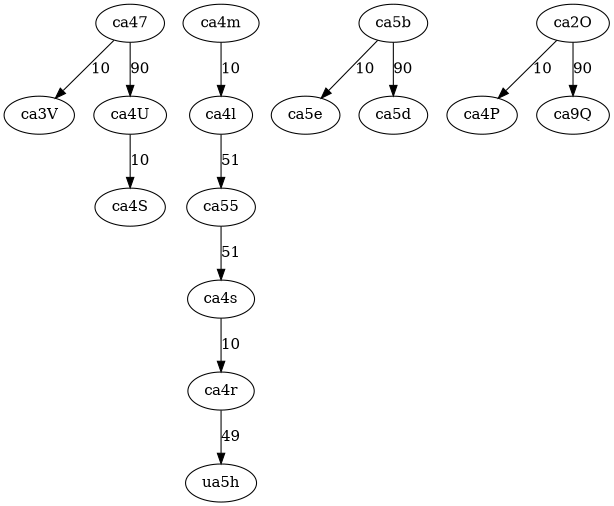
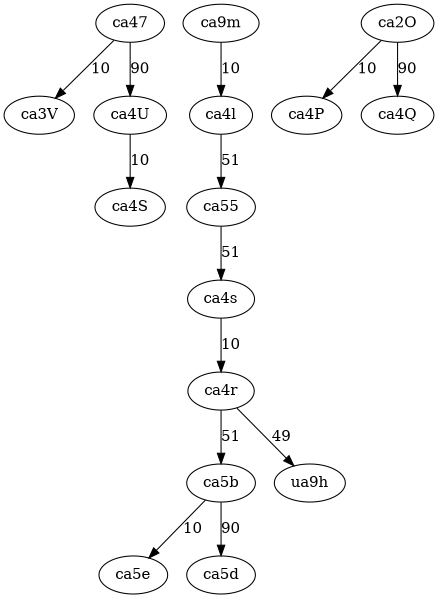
node "ca4m": label "ca4m" -> "ca9m"
node "ca9Q": label "ca9Q" -> "ca4Q"
edge "ca4r" -> "ca5b": added, label "51"
node "ua5h": label "ua5h" -> "ua9h"
